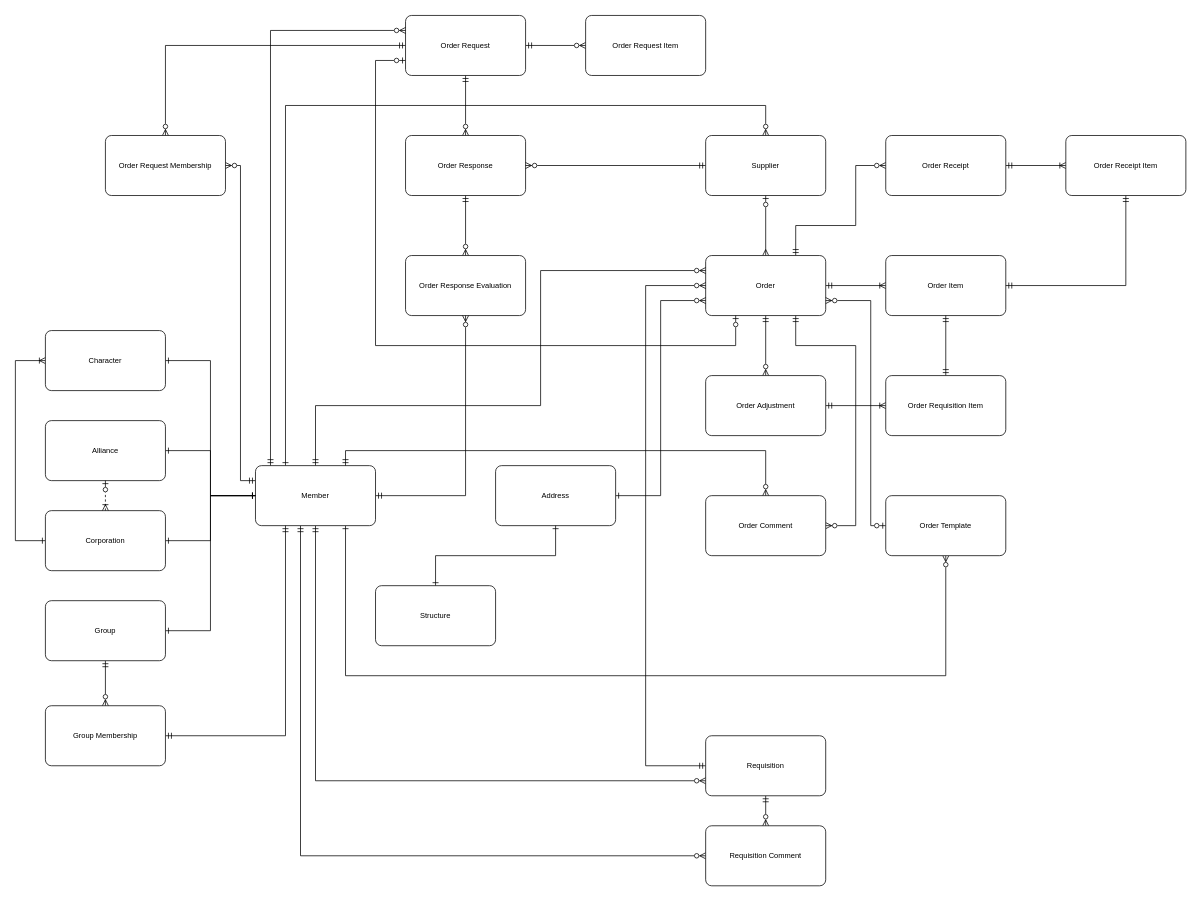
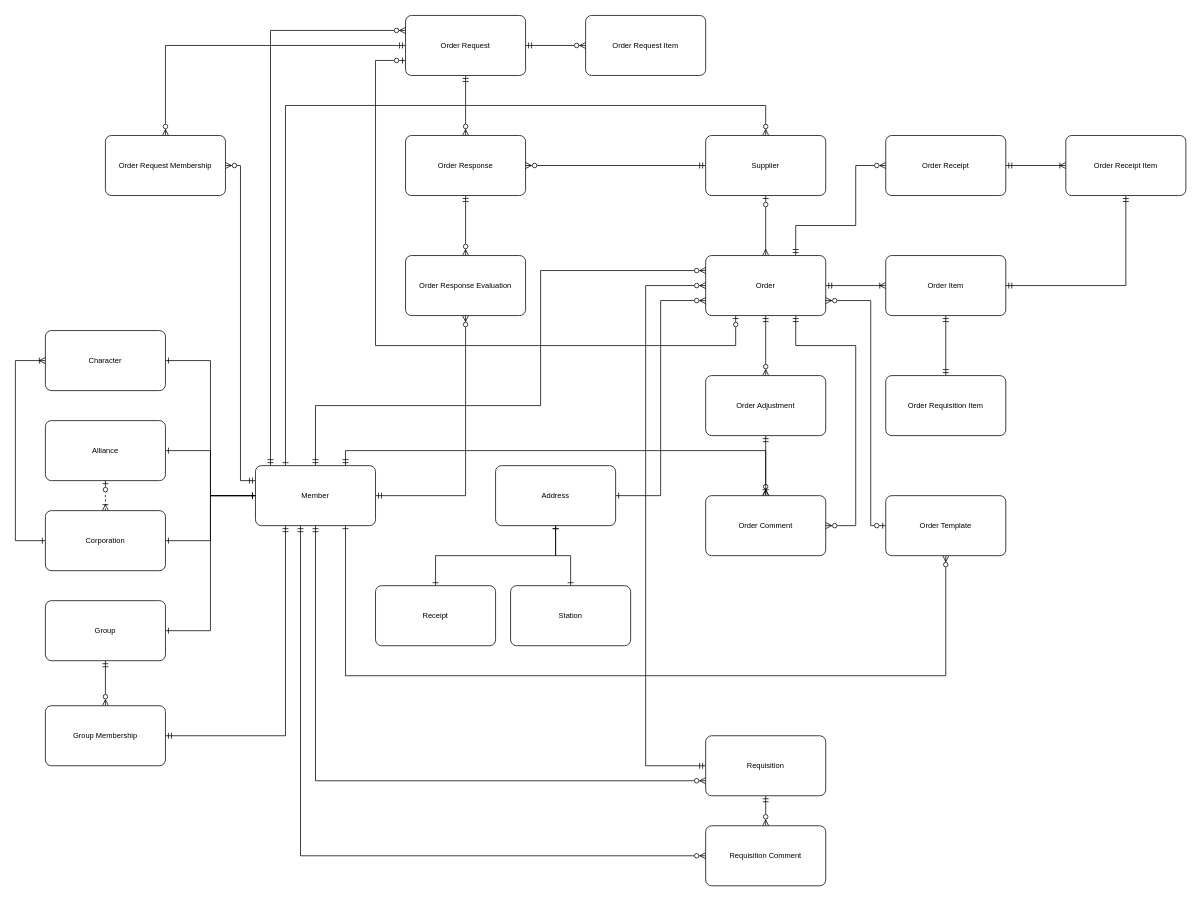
edge "Order Adjustment" -- "Order Requisition Item": now "Order Adjustment" -- "Order Comment"
edge "Address" -- "Station": added
node "Structure": label "Structure" -> "Receipt"
node "Station": added
